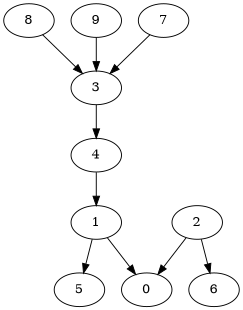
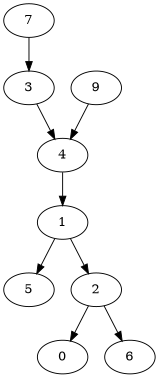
node "8": removed
edge "9" -> "3": now "9" -> "4"
edge "1" -> "0": now "1" -> "2"
